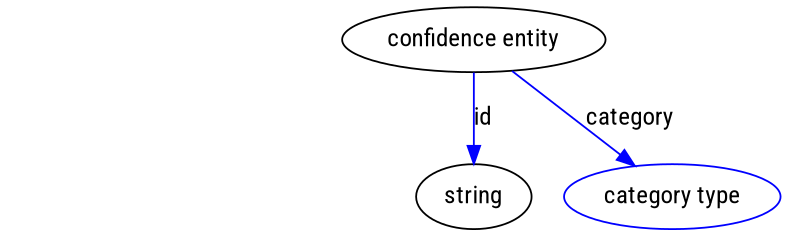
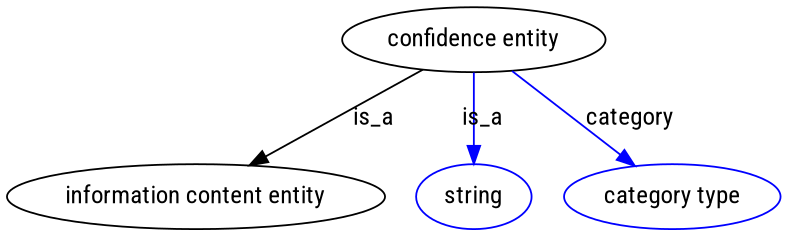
edge "confidence entity" -> "string": label "id" -> "is_a"
node "information content entity": added
node "string": color black -> blue
